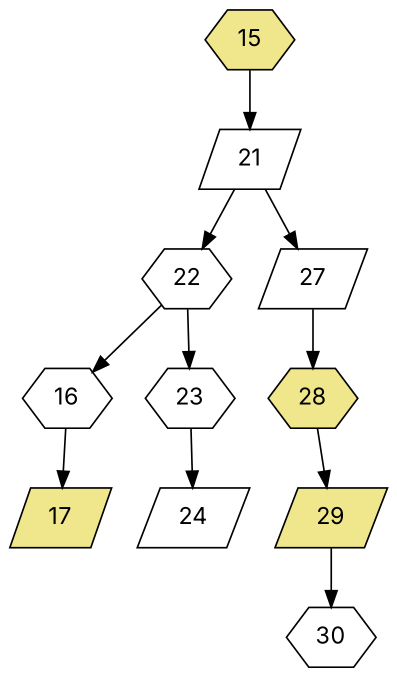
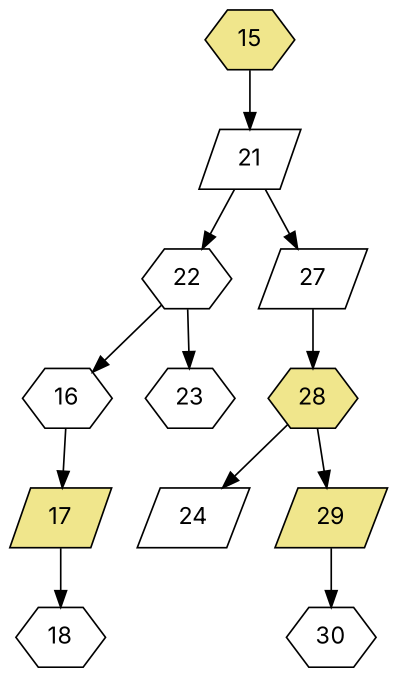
edge "23" -> "24": now "28" -> "24"
node "18": added
